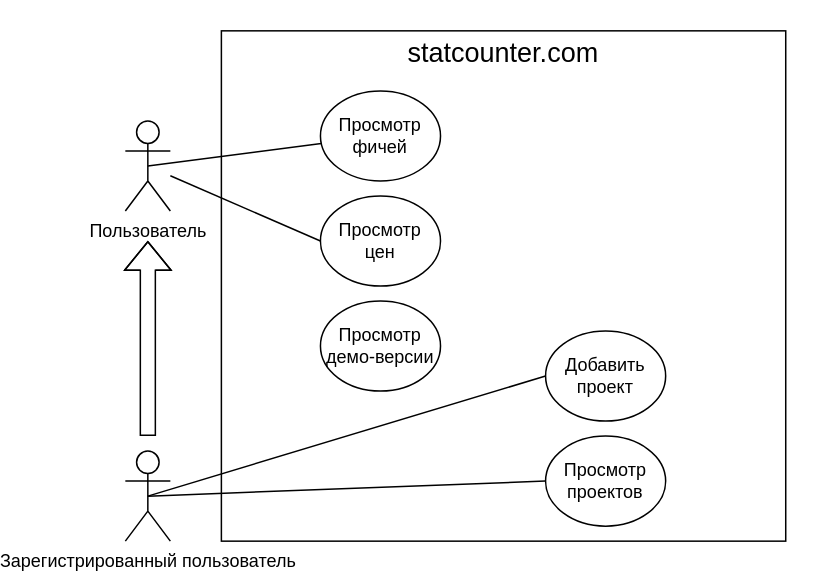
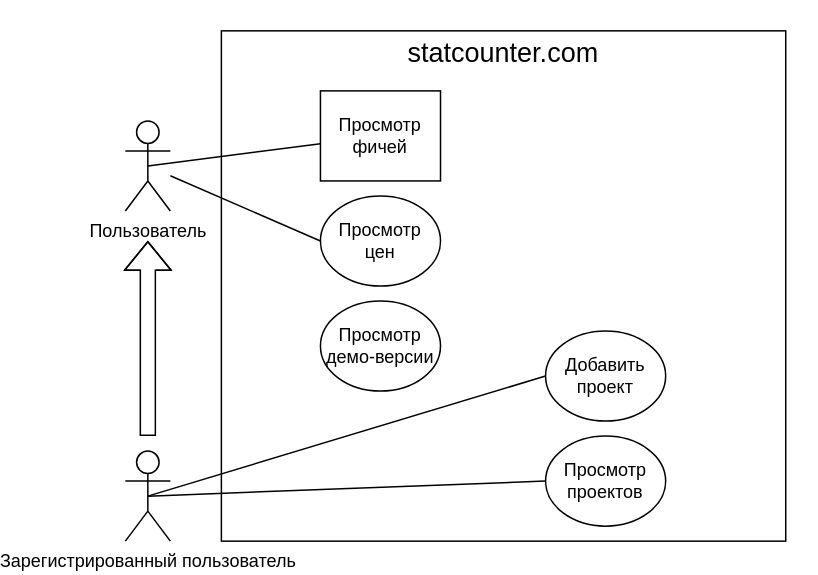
node "Просмотр фичей": shape ellipse -> rectangle
